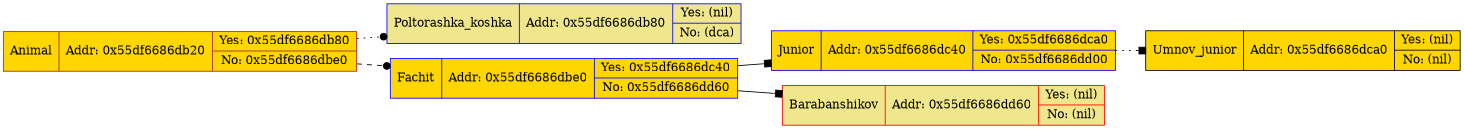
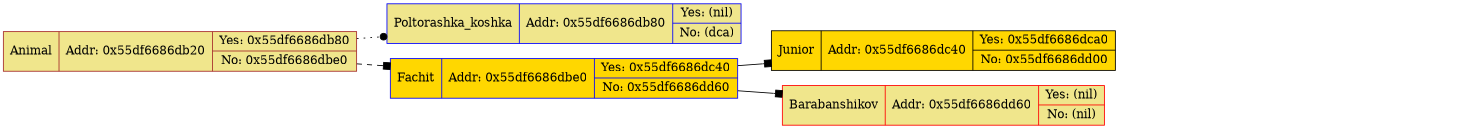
node "Animal": fillcolor gold -> khaki
node "Junior": color blue -> black
node "Umnov_junior": removed
edge "Animal" -> "Fachit": arrowhead dot -> box
